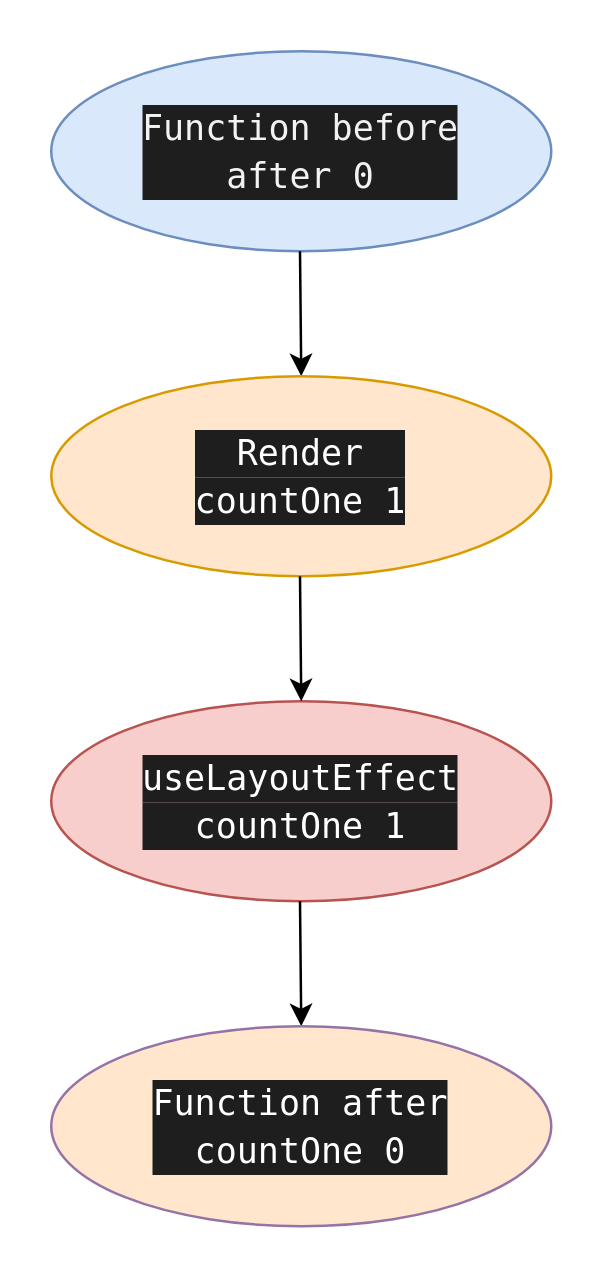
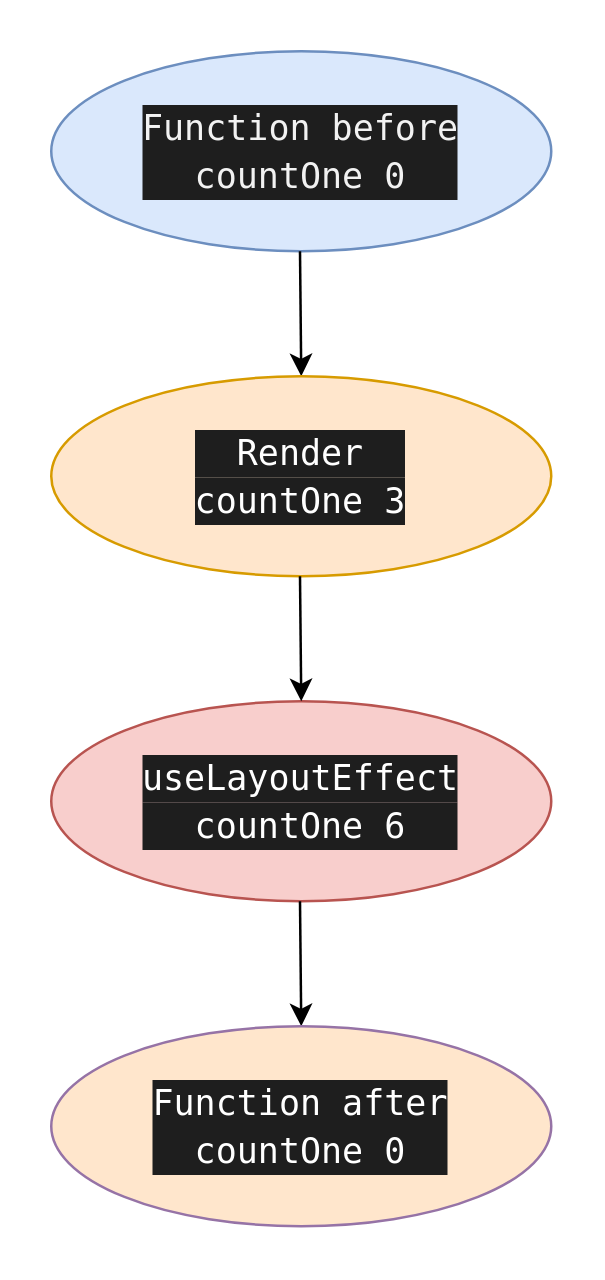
node "Function before after 0": label "Function before after 0" -> "Function before countOne 0"
node "Render countOne 1": label "Render countOne 1" -> "Render countOne 3"
node "useLayoutEffect countOne 1": label "useLayoutEffect countOne 1" -> "useLayoutEffect countOne 6"
